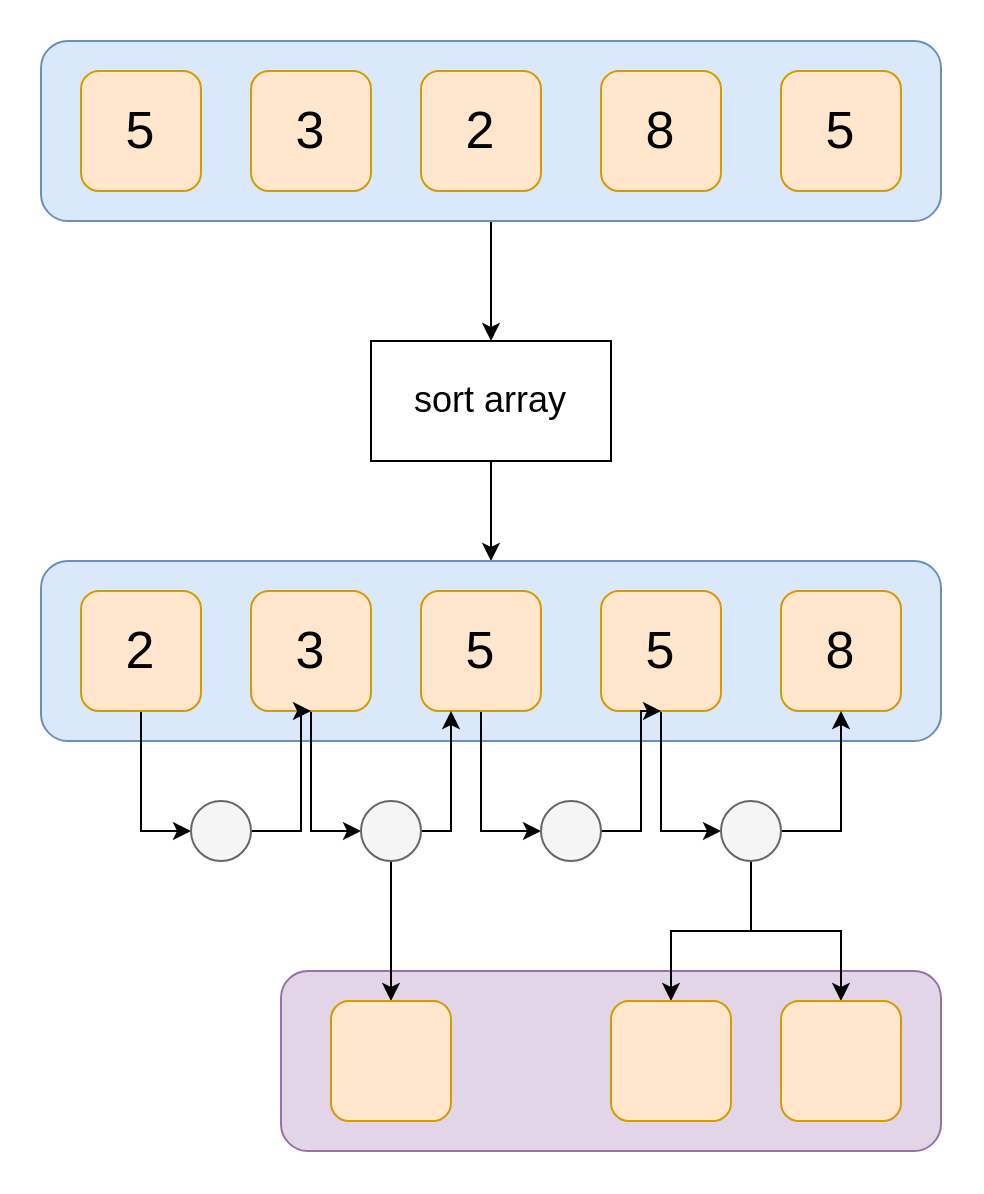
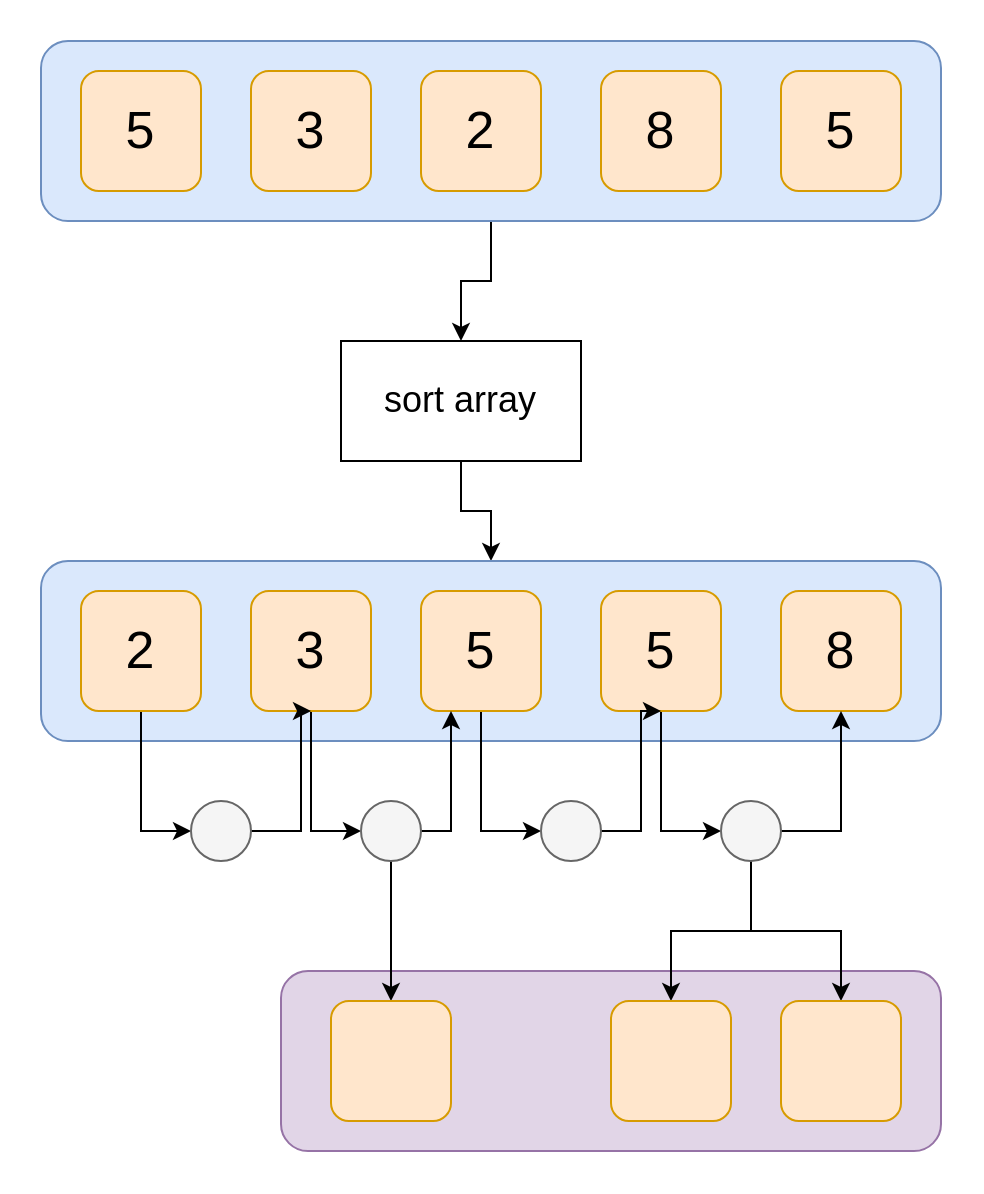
node "sort array": moved (491, 401) -> (461, 401)
